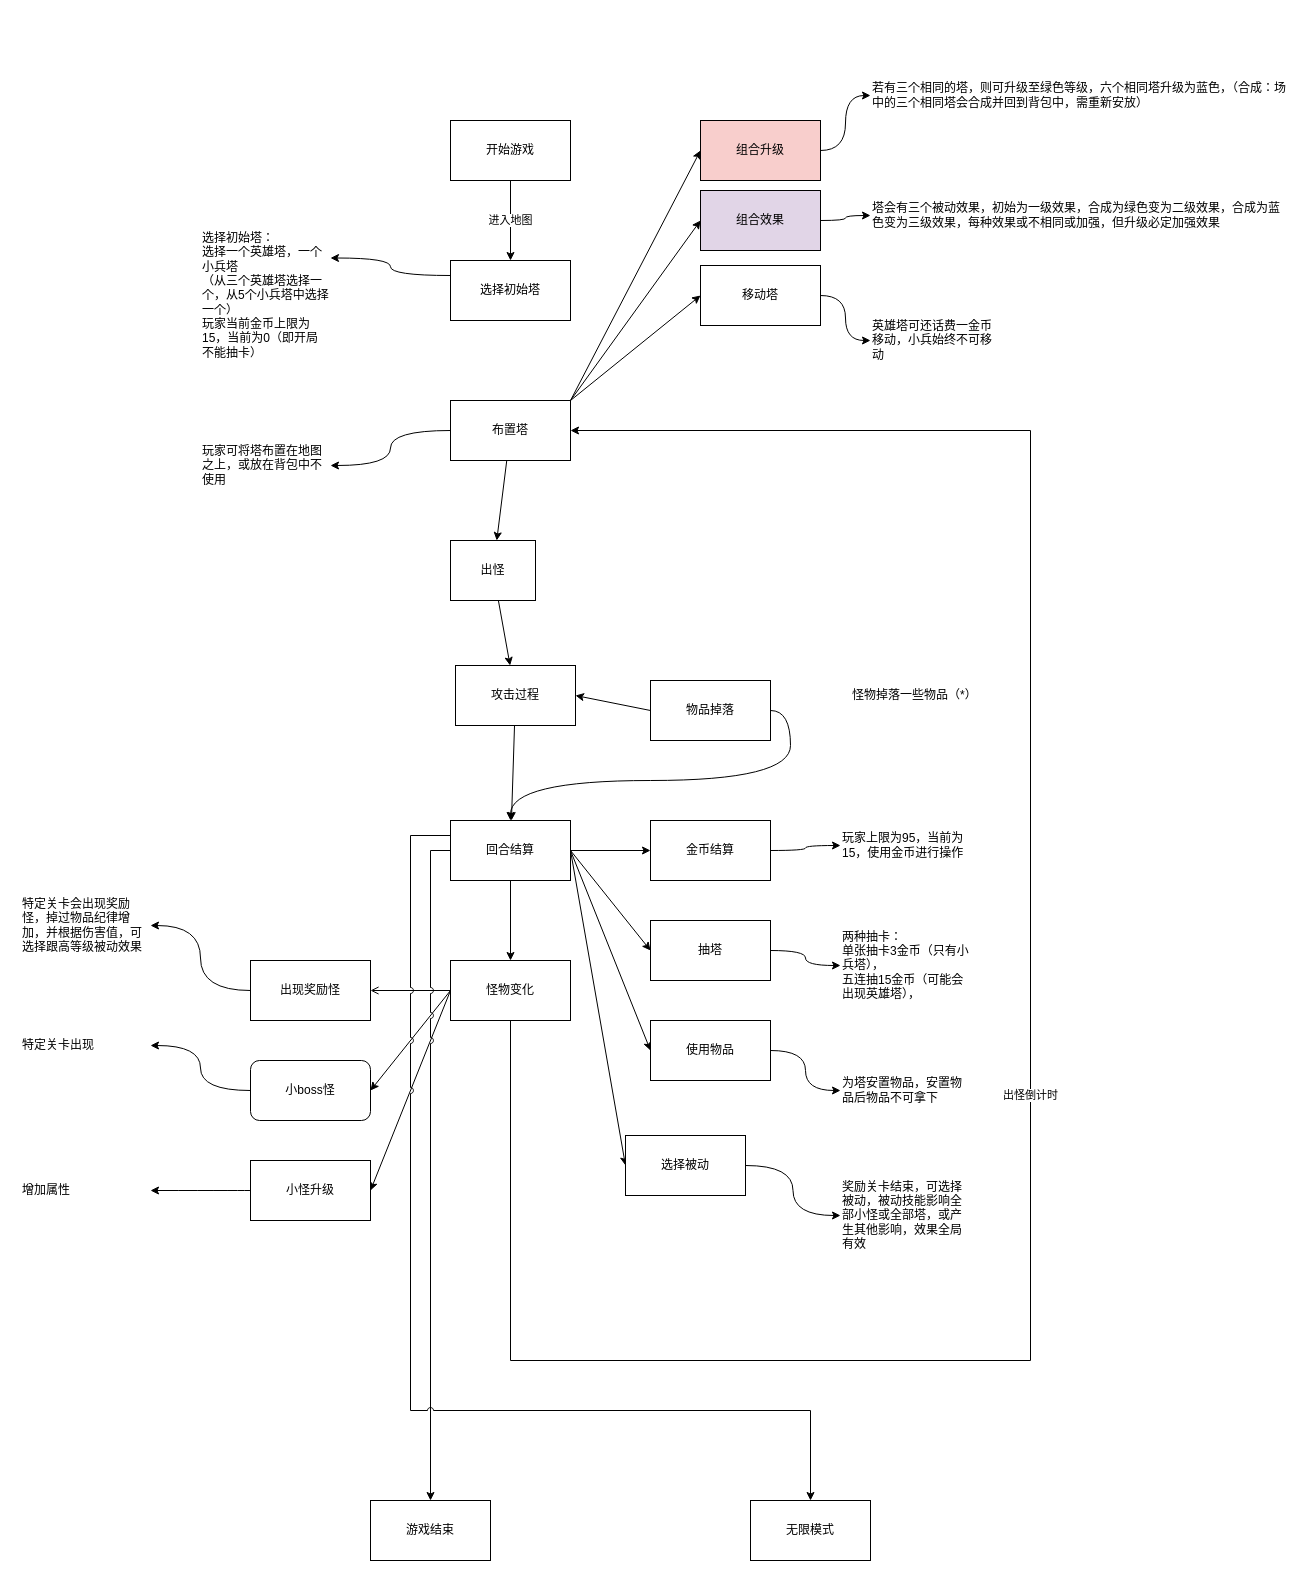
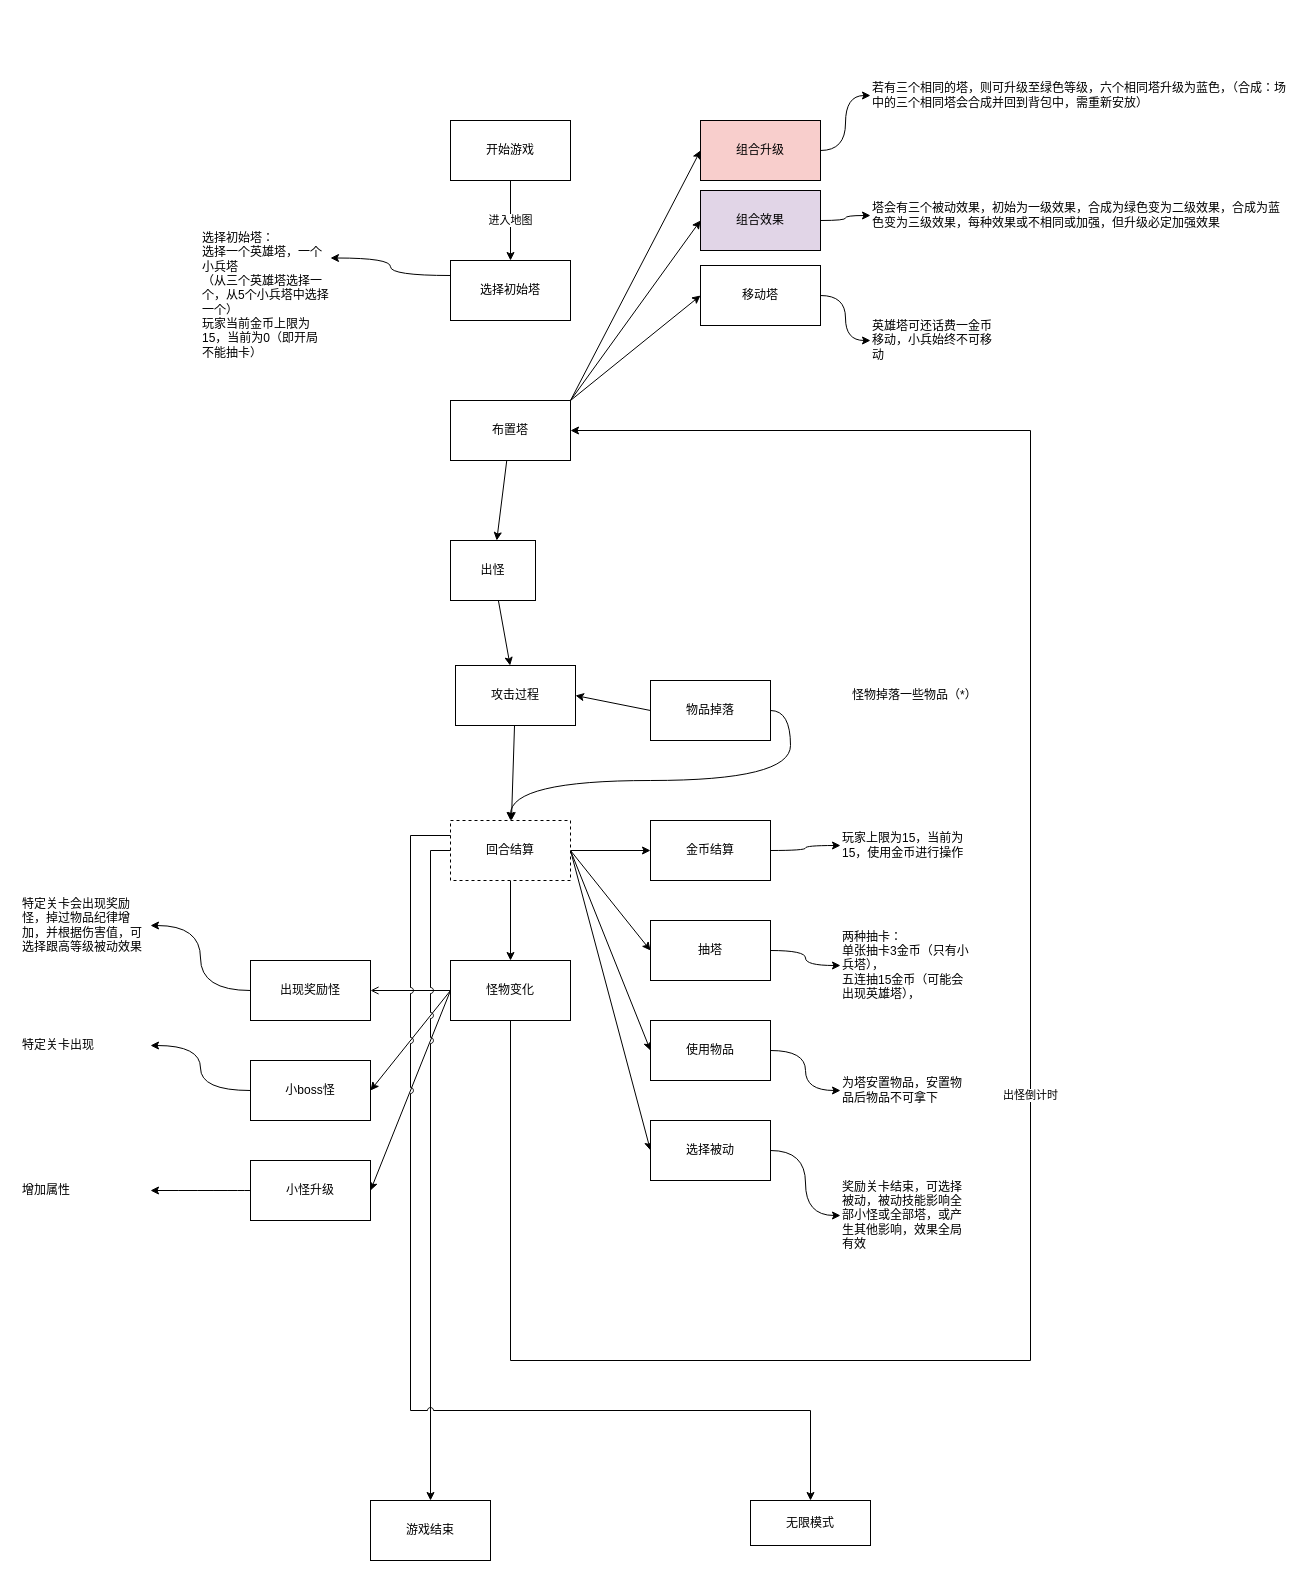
edge "布置塔" -> "玩家可将塔布置在地图之上，或放在背包中不使用": removed
node "玩家可将塔布置在地图之上，或放在背包中不使用": removed
node "玩家上限为95，当前为15，使用金币进行操作": label "玩家上限为95，当前为15，使用金币进行操作" -> "玩家上限为15，当前为15，使用金币进行操作"
node "回合结算": style solid -> dashed
node "小boss怪": shape rounded rectangle -> rectangle
node "选择被动": moved (686, 1166) -> (711, 1151)
node "无限模式": size 120x60 -> 120x45
